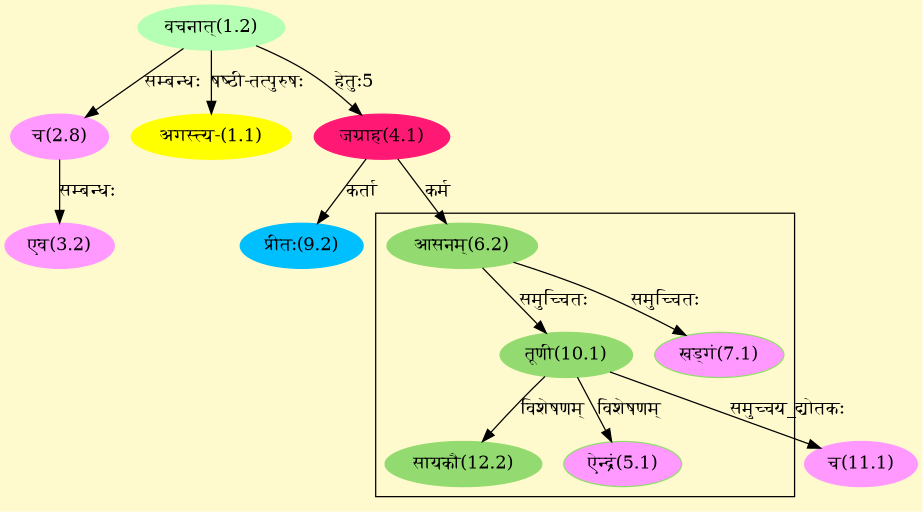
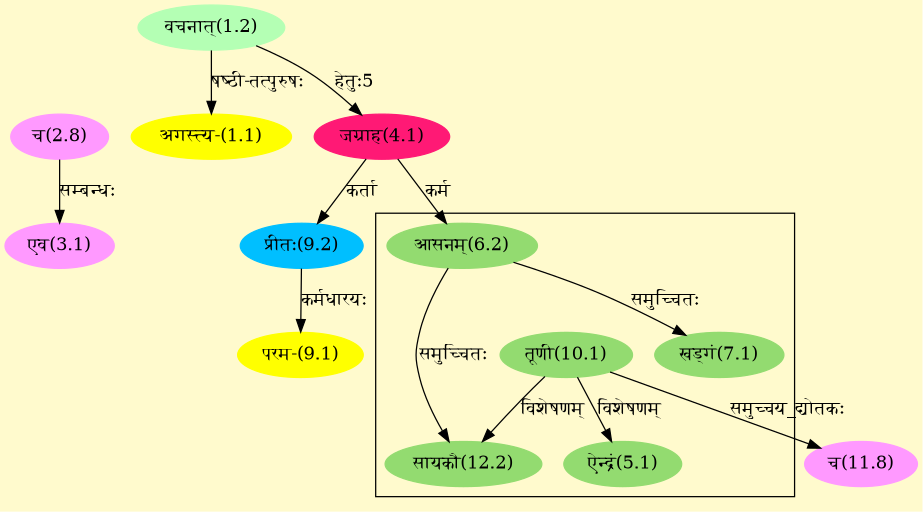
edge "वचनात्(1.2)" -> "च(2.8)": removed, label "सम्बन्धः"
node "एव(3.2)": label "एव(3.2)" -> "एव(3.1)"
edge "आसनम्(6.2)" -> "तूणी(10.1)": now "आसनम्(6.2)" -> "सायकौ(12.2)"
node "परम-(9.1)": added
node "खड्गं(7.1)": fillcolor #ff99ff -> #93db70
node "ऐन्द्रं(5.1)": fillcolor #ff99ff -> #93db70
node "च(11.1)": label "च(11.1)" -> "च(11.8)"
